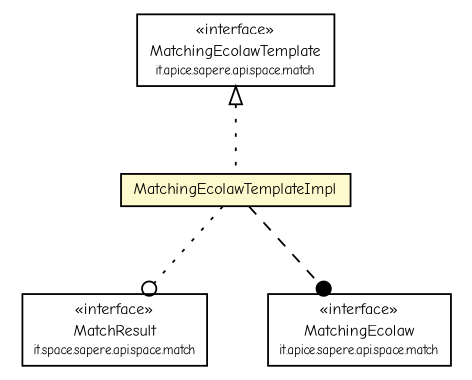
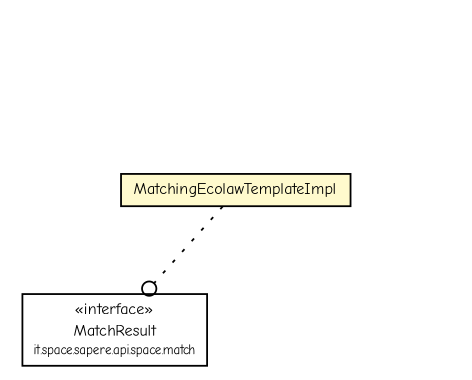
node "MatchingEcolawTemplate": removed
node "MatchingEcolaw": removed
